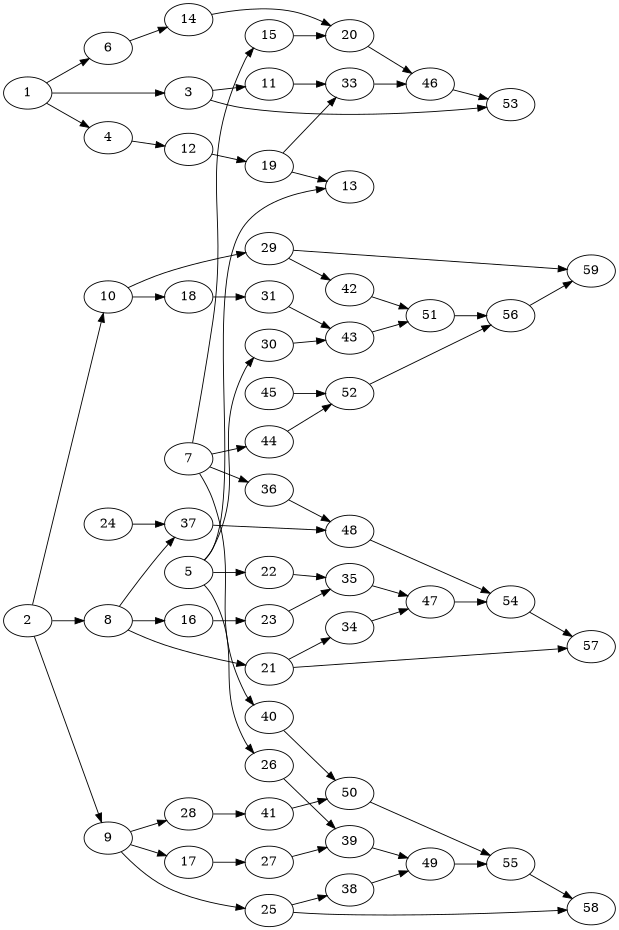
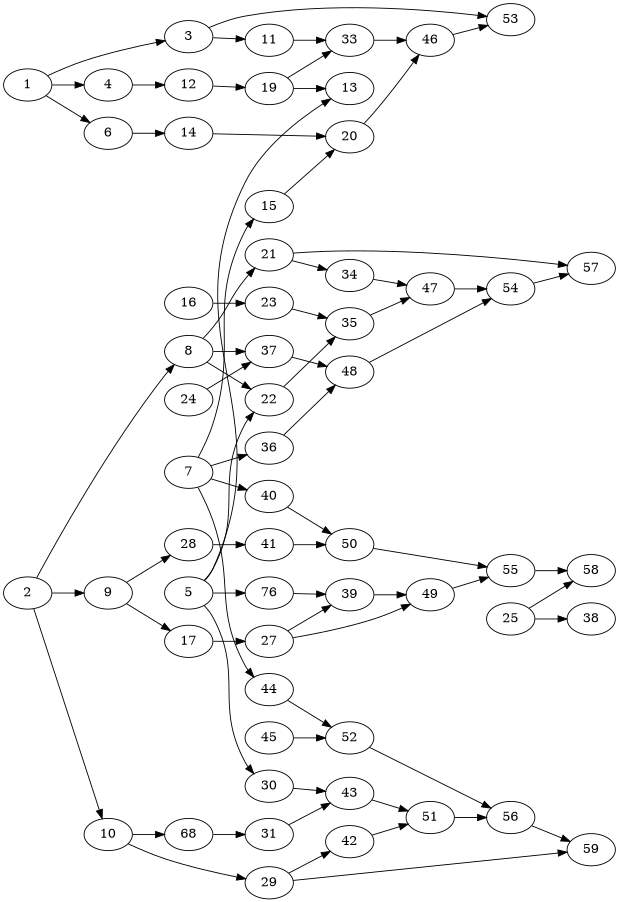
node "18": label "18" -> "68"
edge "8" -> "16": now "8" -> "22"
node "26": label "26" -> "76"
edge "38" -> "49": now "27" -> "49"
edge "9" -> "25": removed
